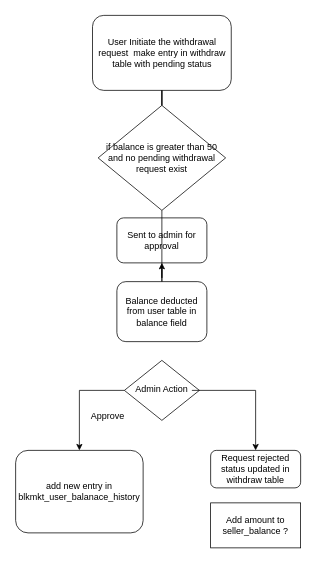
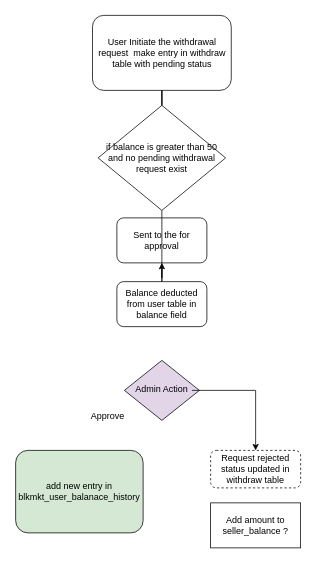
node "Sent to admin for approval": label "Sent to admin for approval" -> "Sent to the for approval"
node "Balance deducted from user table in balance field": size 90x60 -> 90x45
node "Admin Action": fillcolor #ffffff -> #e1d5e7
edge "Admin Action" -> "add new entry in blkmkt_user_balanace_history": removed
node "Request rejected status updated in withdraw table": style solid -> dashed
node "add new entry in blkmkt_user_balanace_history": fillcolor #ffffff -> #d5e8d4
